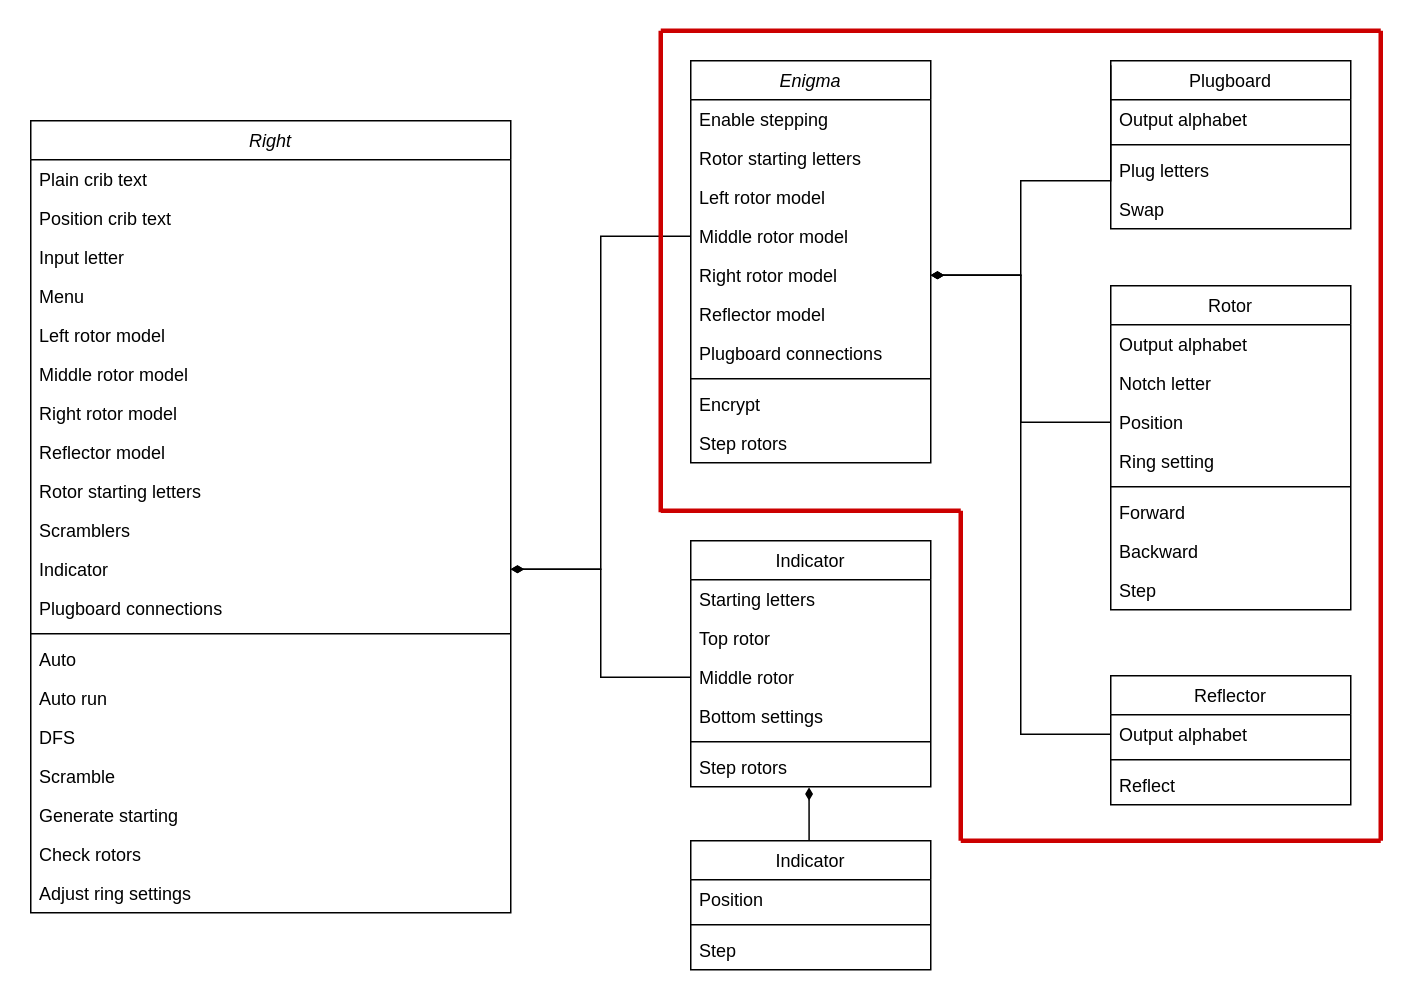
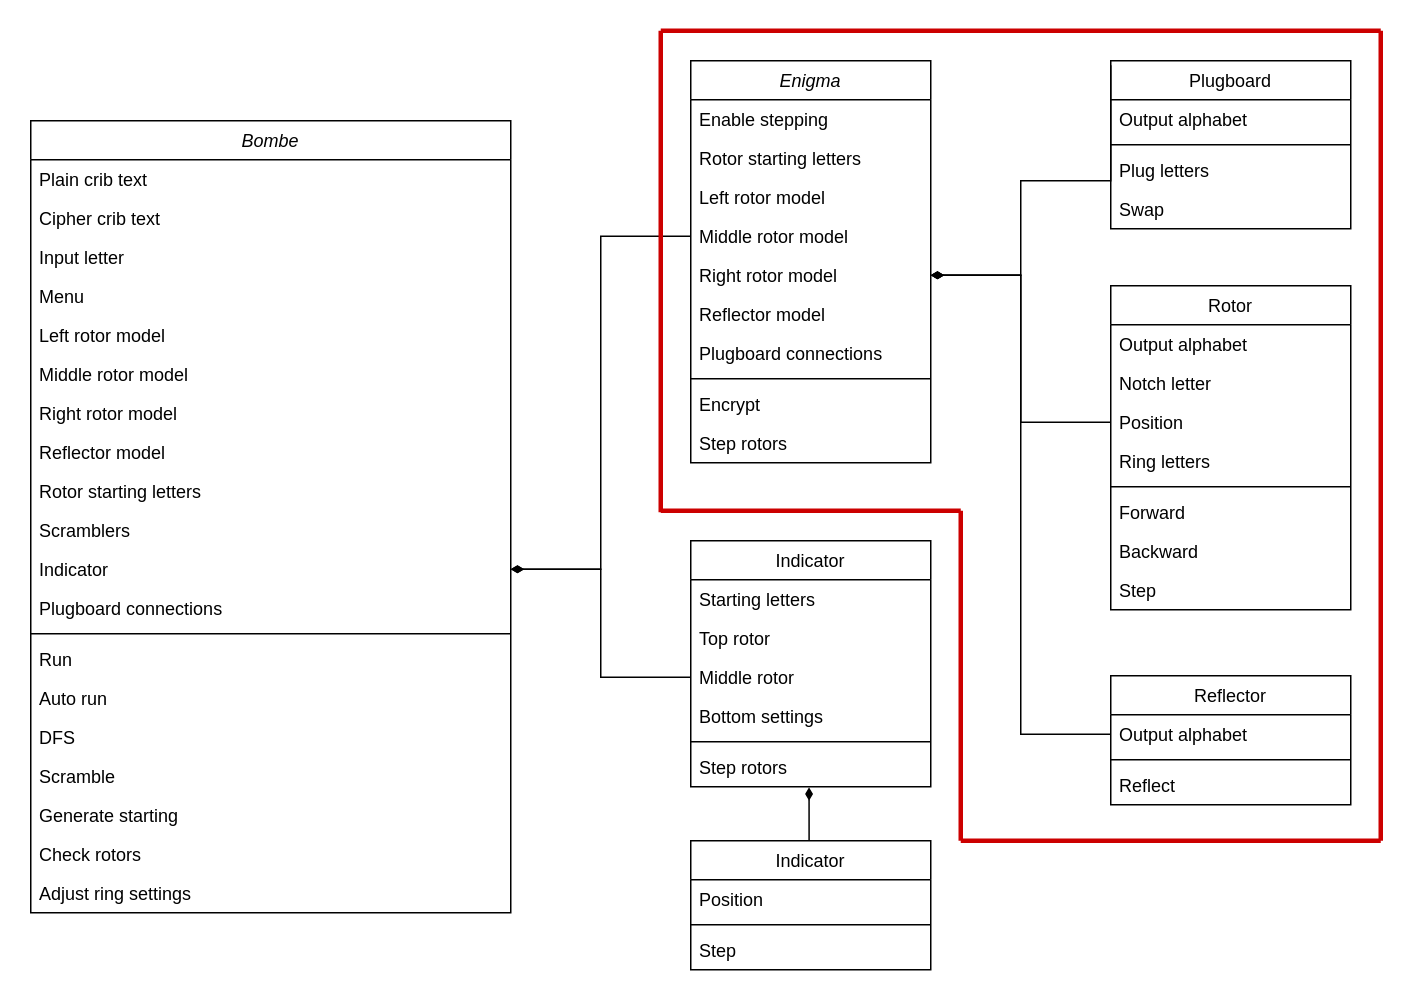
node "Right": label "Right" -> "Bombe"
node "Position crib text": label "Position crib text" -> "Cipher crib text"
node "Ring setting": label "Ring setting" -> "Ring letters"
node "Auto": label "Auto" -> "Run"
